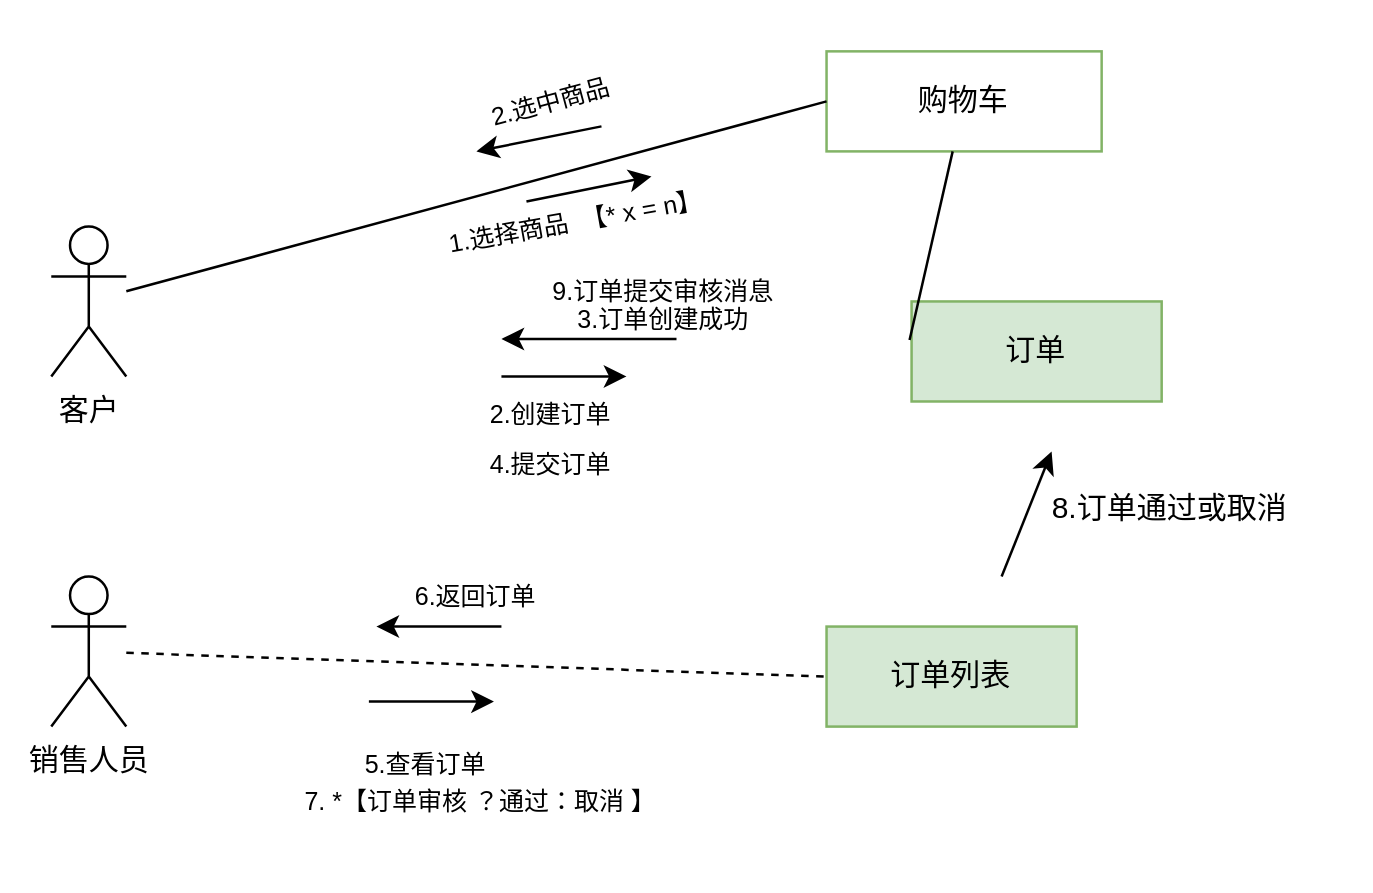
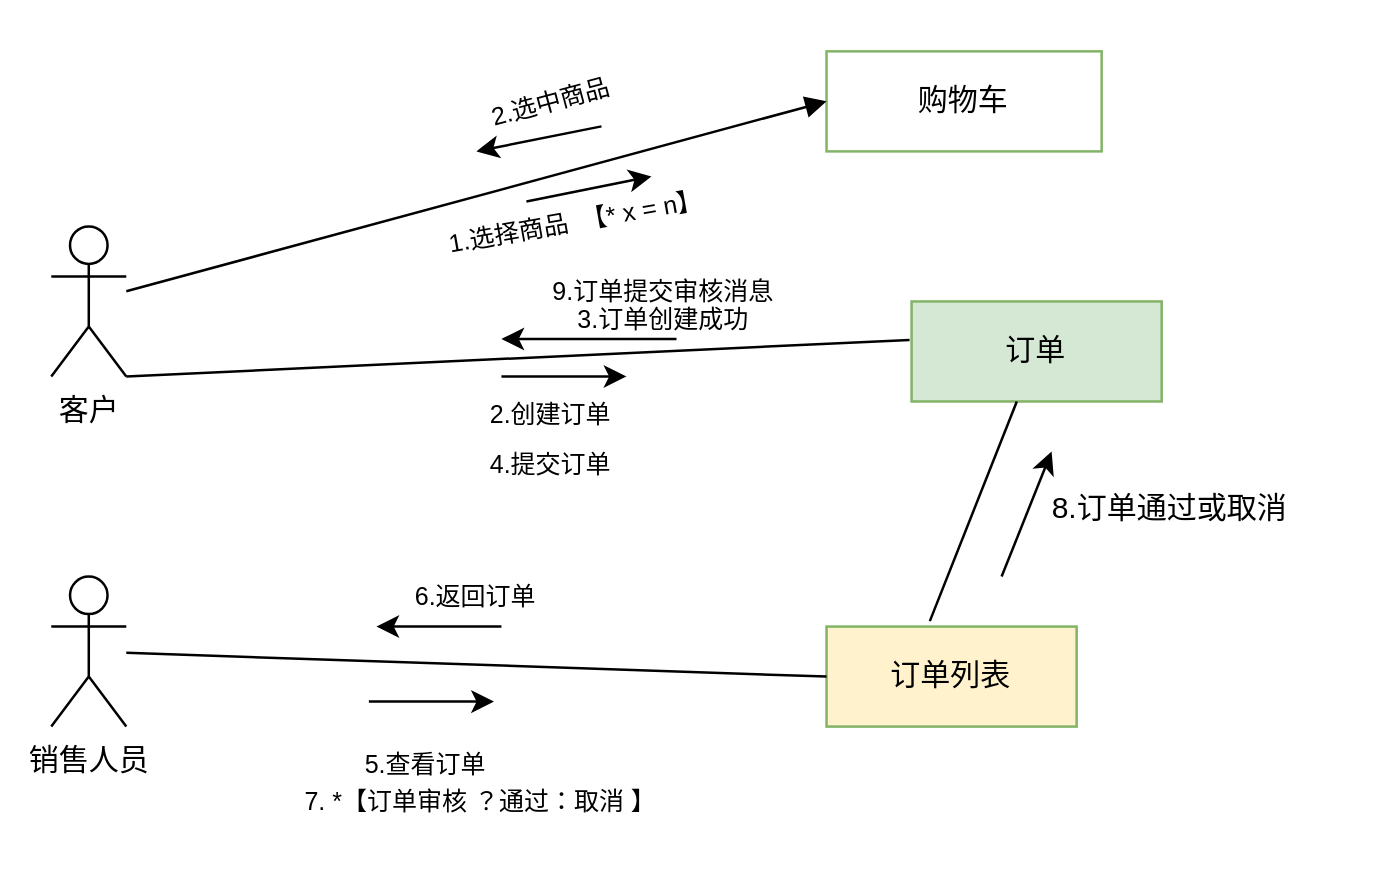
edge "购物车" -- "客户": arrowhead none -> block
edge "购物车" -- "订单": now "客户" -- "订单"
edge "订单" -- "订单列表": added
edge "销售人员" -- "订单列表": style dashed -> solid
node "订单列表": fillcolor #d5e8d4 -> #fff2cc
